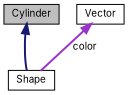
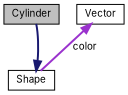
edge "Shape" -> "Cylinder": reversed
